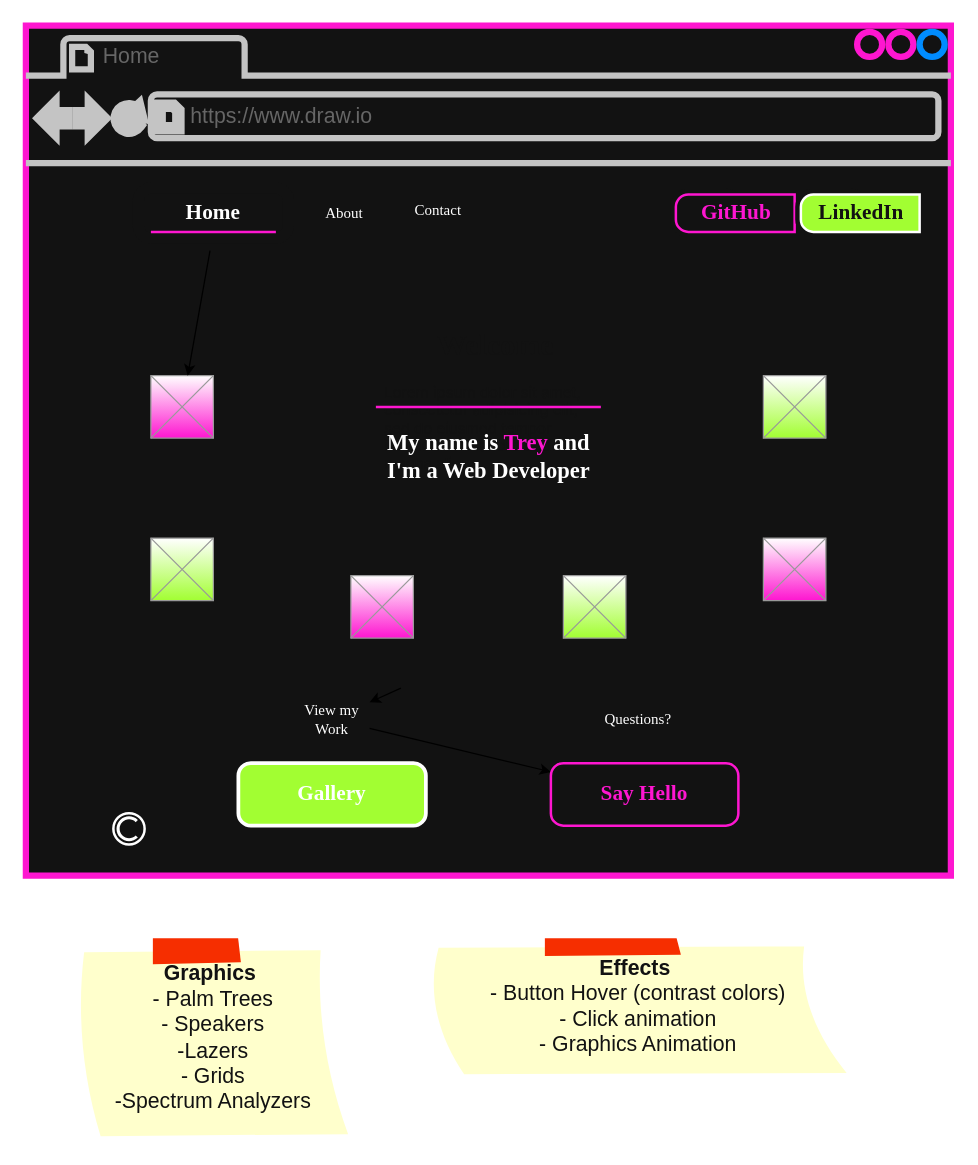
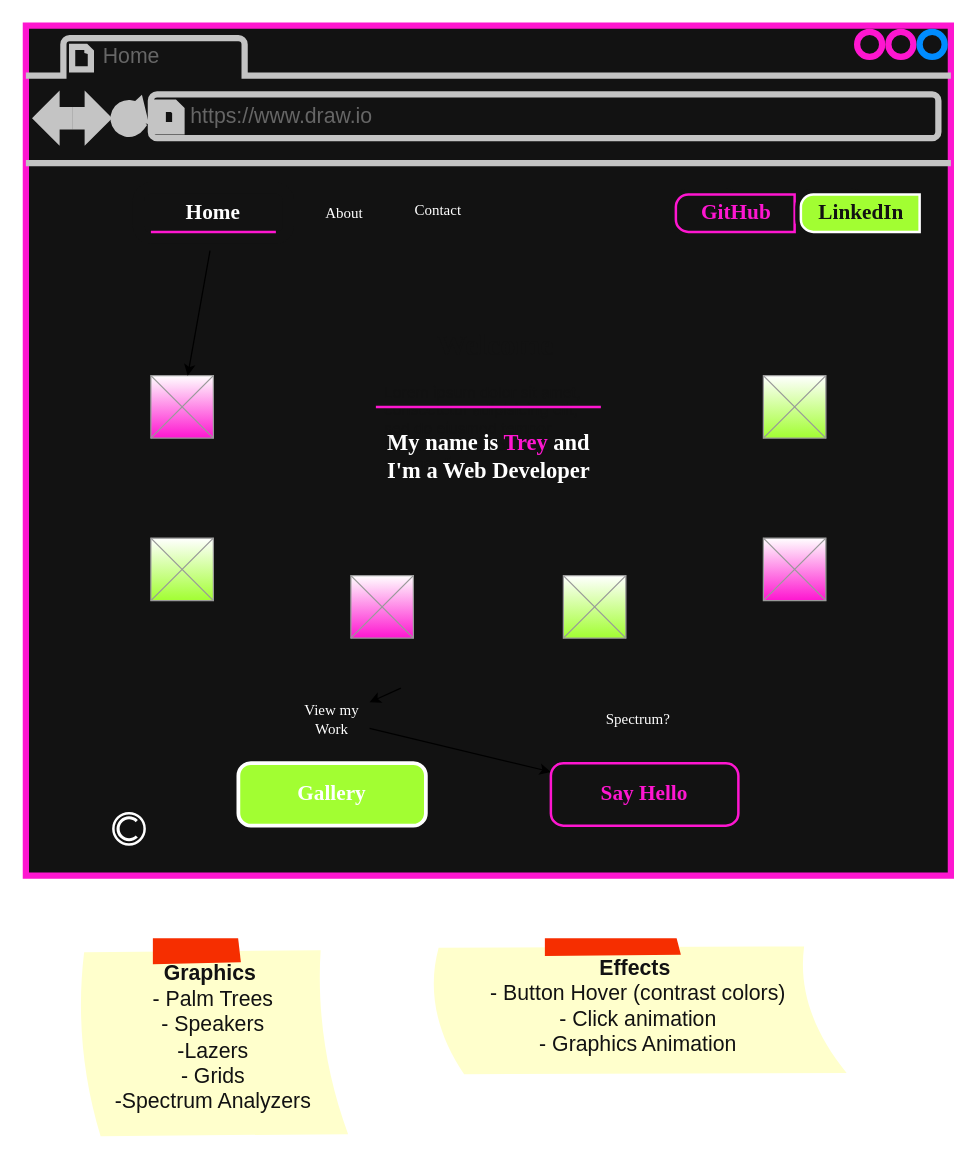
node "Questions?": label "Questions?" -> "Spectrum?"
